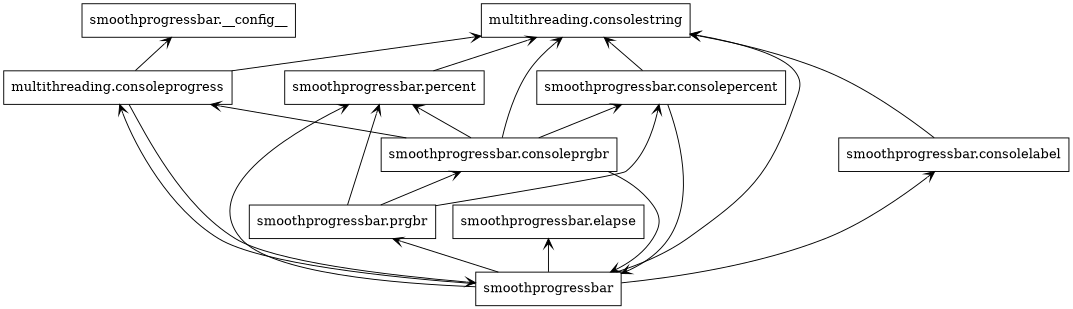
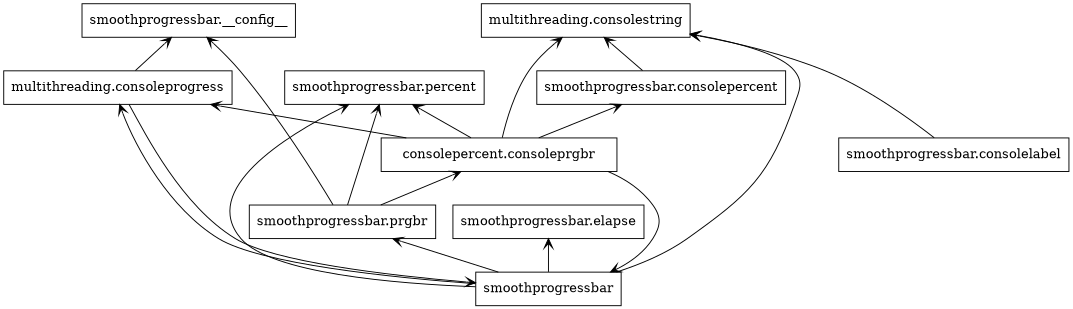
edge "multithreading.consoleprogress" -> "multithreading.consolestring": removed
edge "smoothprogressbar.percent" -> "multithreading.consolestring": removed
node "smoothprogressbar.consoleprgbr": label "smoothprogressbar.consoleprgbr" -> "consolepercent.consoleprgbr"
edge "smoothprogressbar.prgbr" -> "smoothprogressbar.consolepercent": now "smoothprogressbar.prgbr" -> "smoothprogressbar.__config__"
edge "smoothprogressbar.consolepercent" -> "smoothprogressbar": removed
edge "smoothprogressbar" -> "smoothprogressbar.consolelabel": removed
